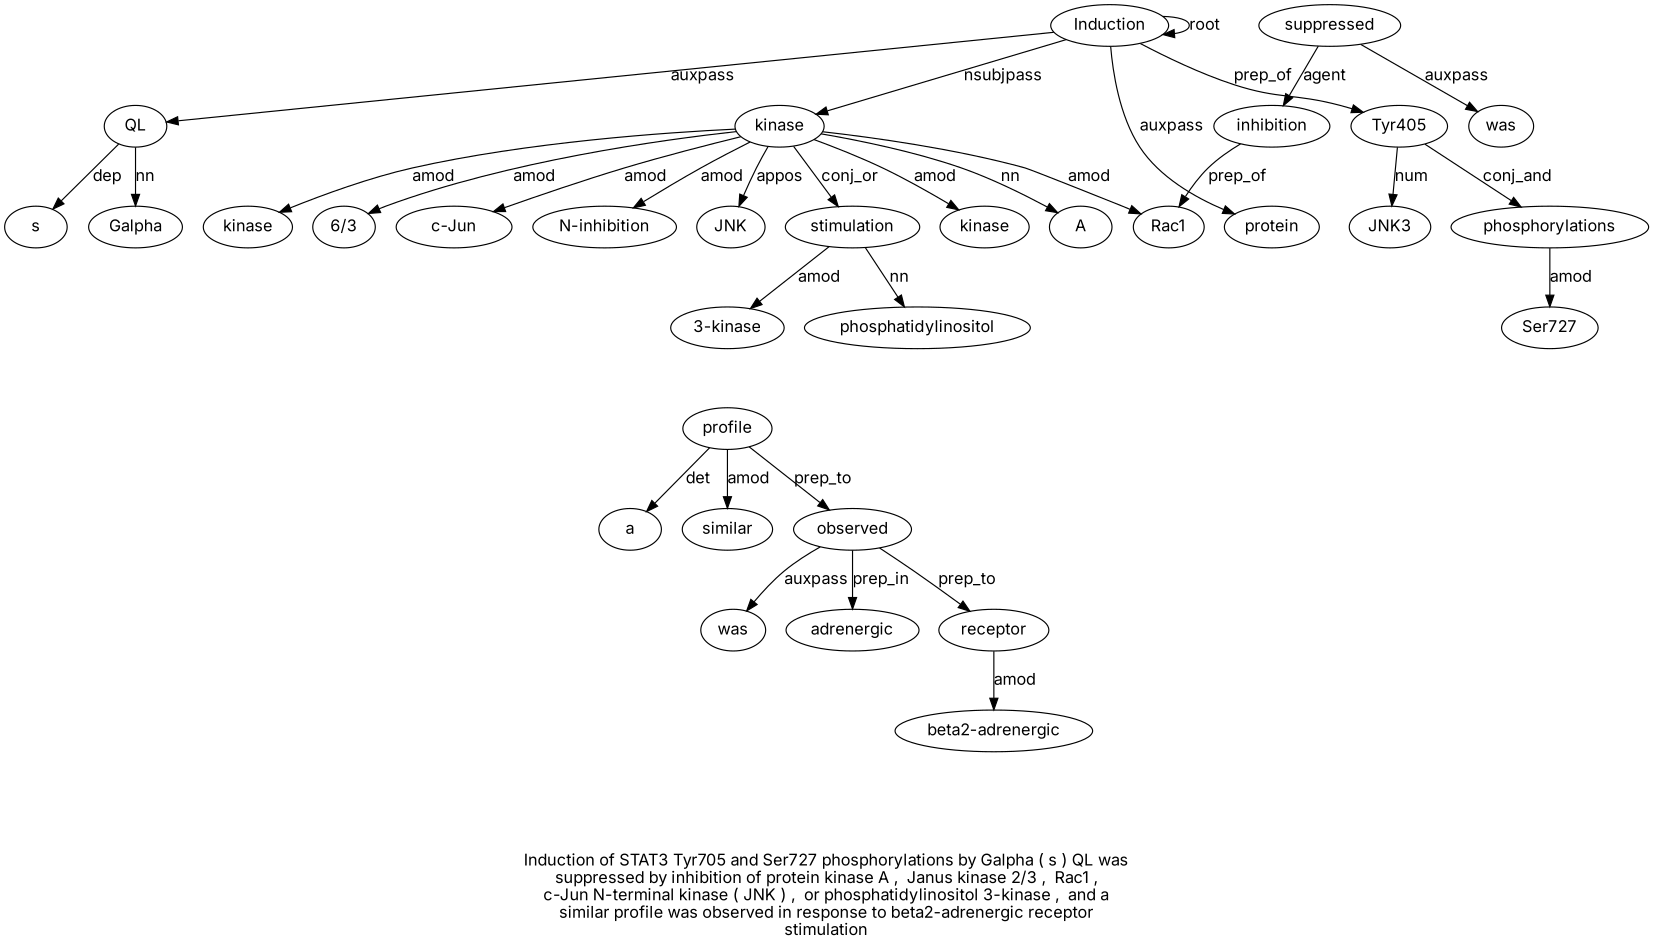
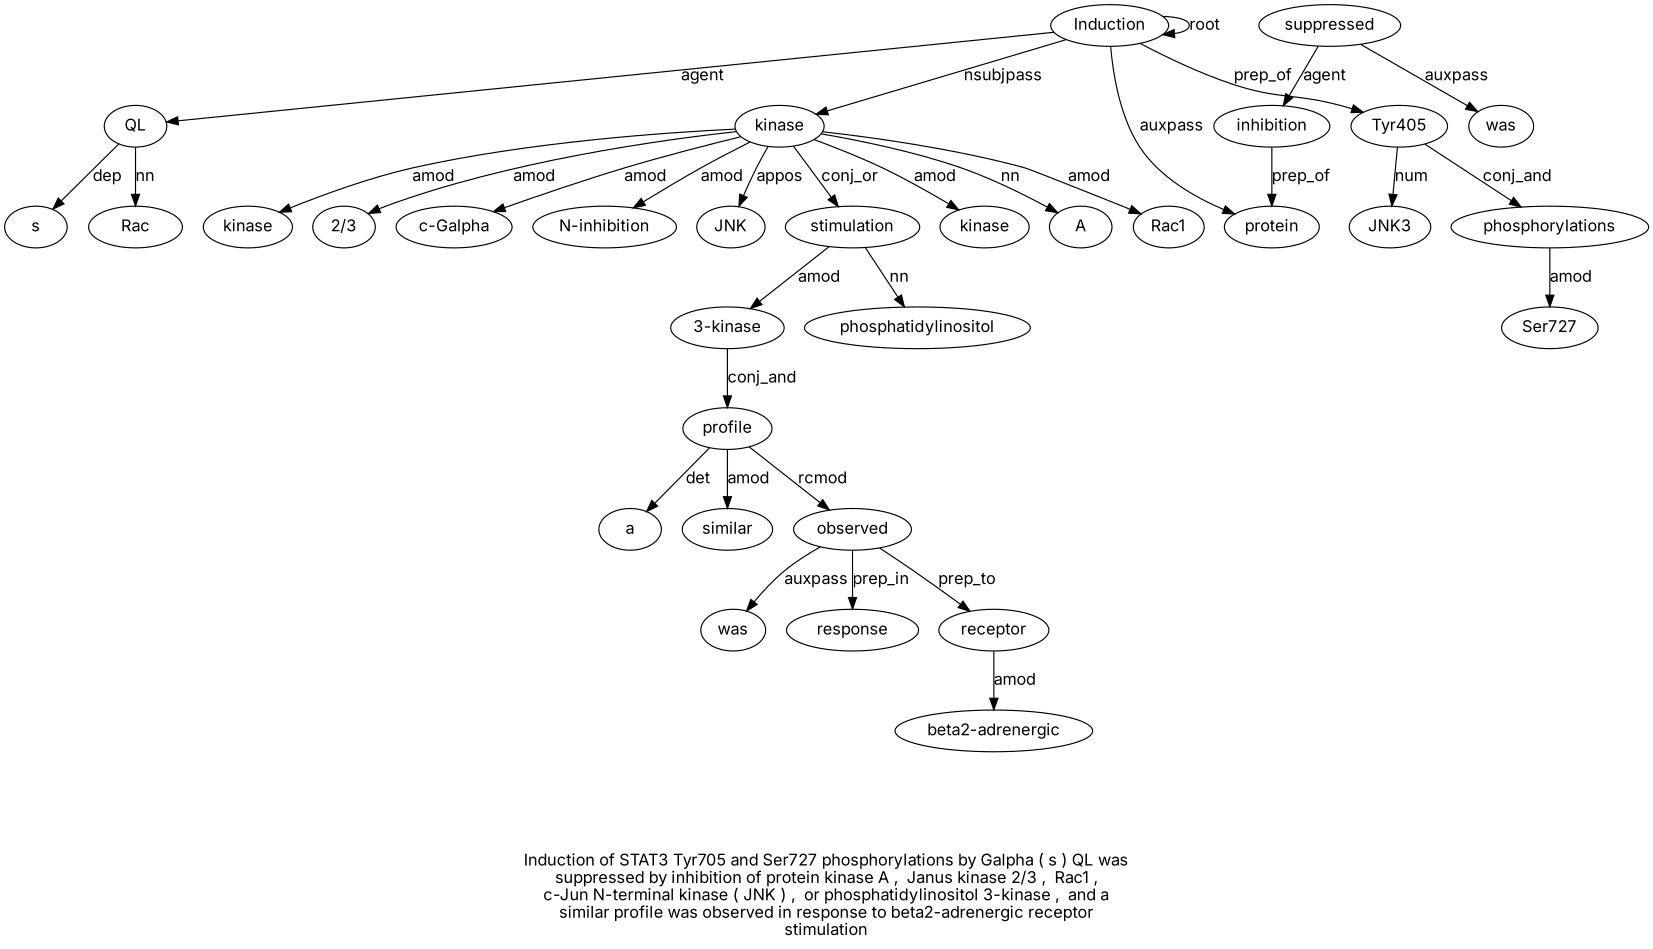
edge "Induction" -> "QL": label "auxpass" -> "agent"
edge "inhibition" -> "Rac1": now "inhibition" -> "protein"
node "Galpha": label "Galpha" -> "Rac"
node "6/3": label "6/3" -> "2/3"
node "c-Jun": label "c-Jun" -> "c-Galpha"
edge "3-kinase" -> "profile": added, label "conj_and"
edge "profile" -> "observed": label "prep_to" -> "rcmod"
node "adrenergic": label "adrenergic" -> "response"
